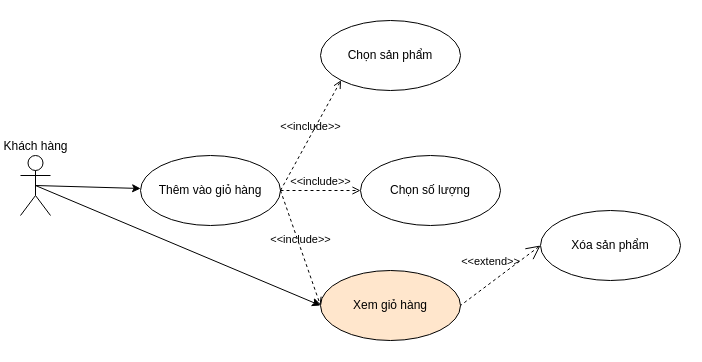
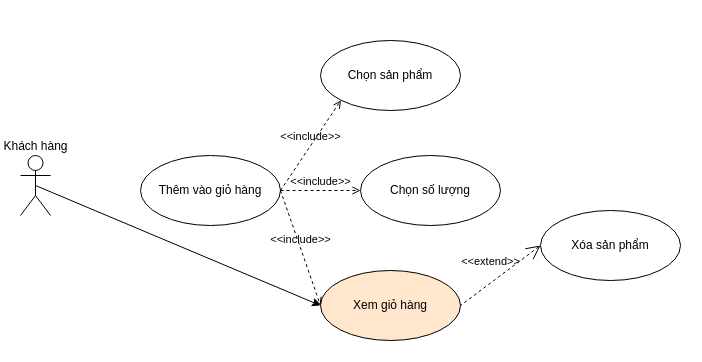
node "Chọn sản phẩm": moved (391, 56) -> (391, 76)
edge "Khách hàng" -> "Thêm vào giỏ hàng": removed
